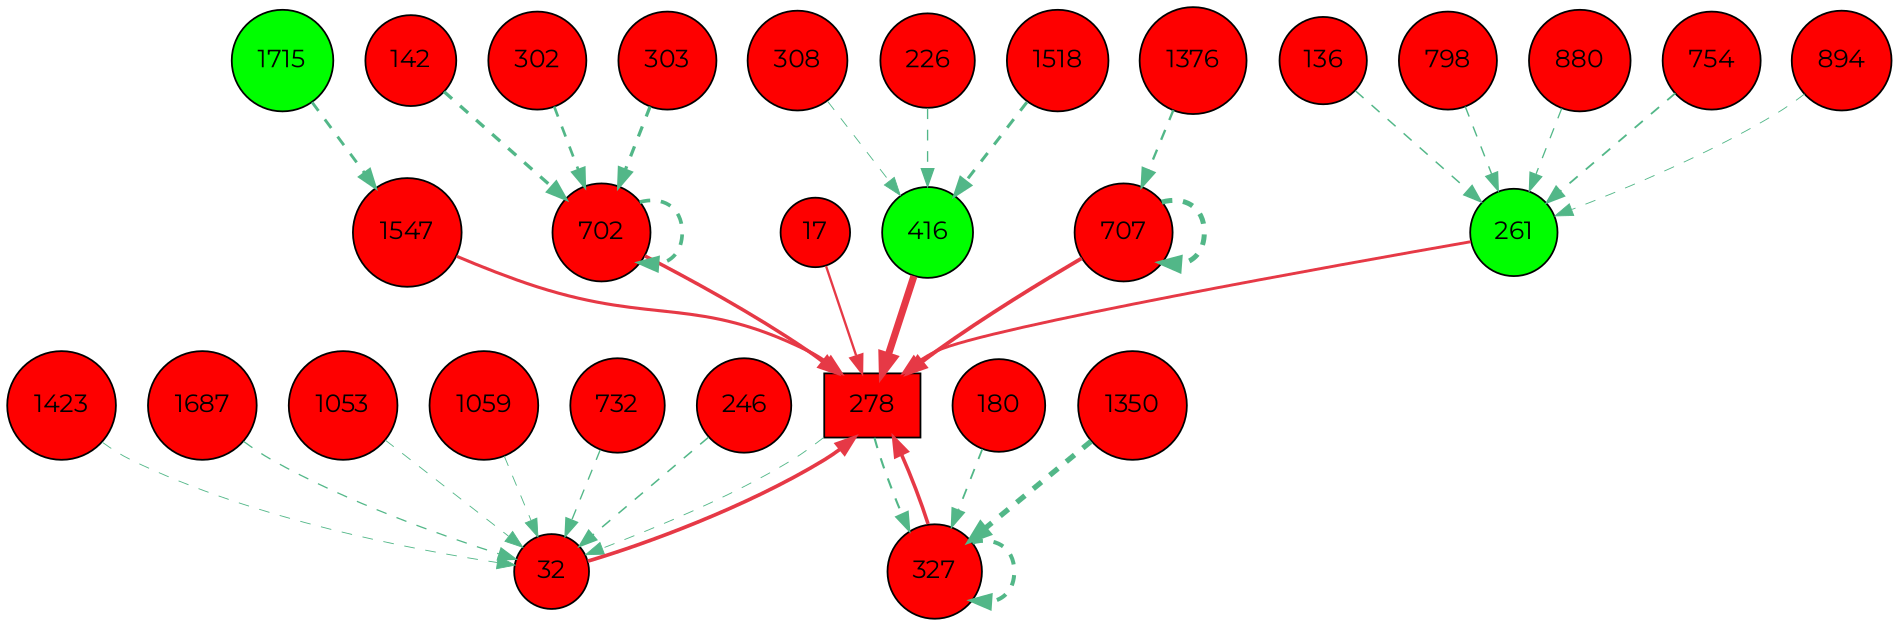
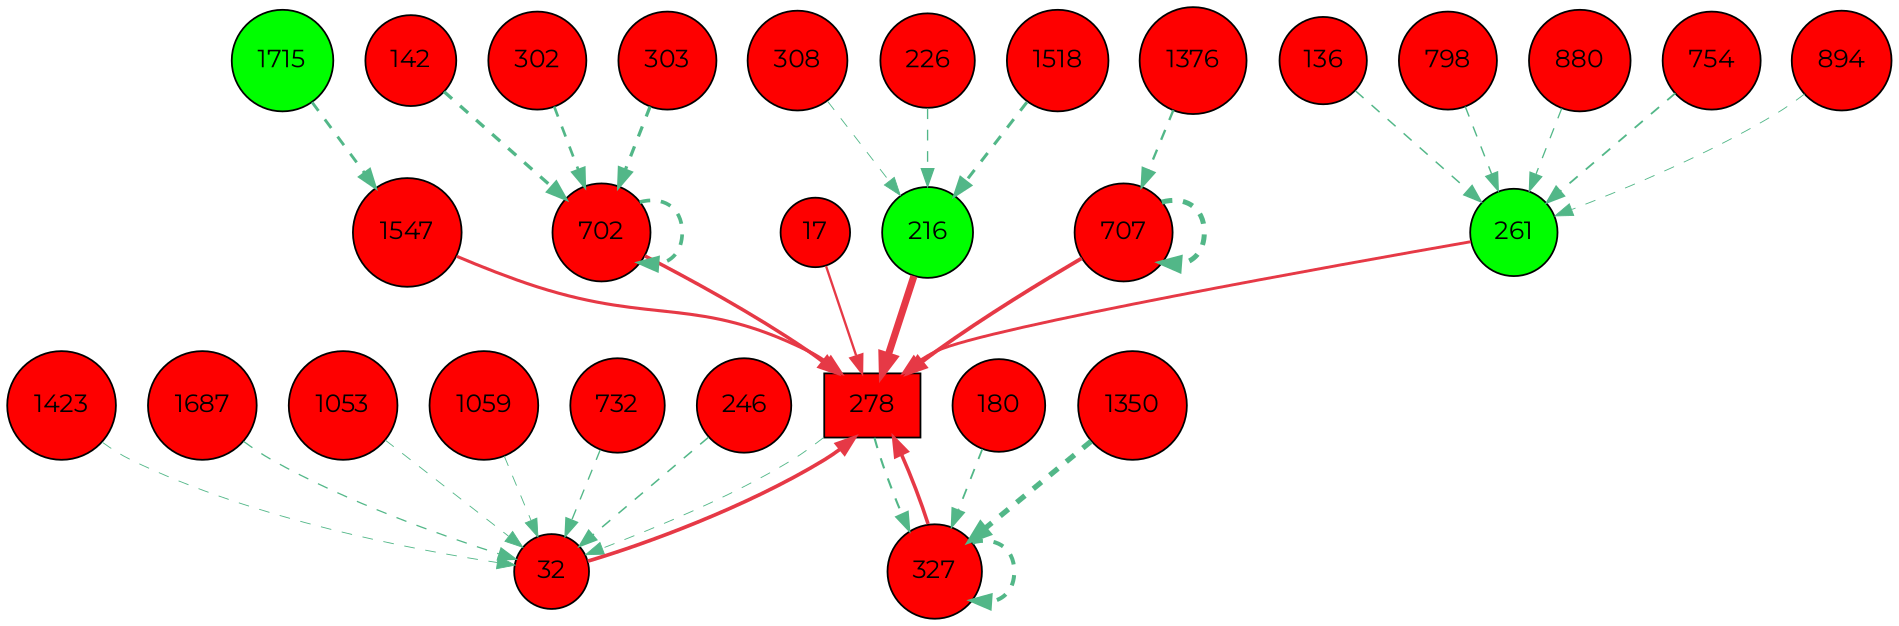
node "416": label "416" -> "216"
